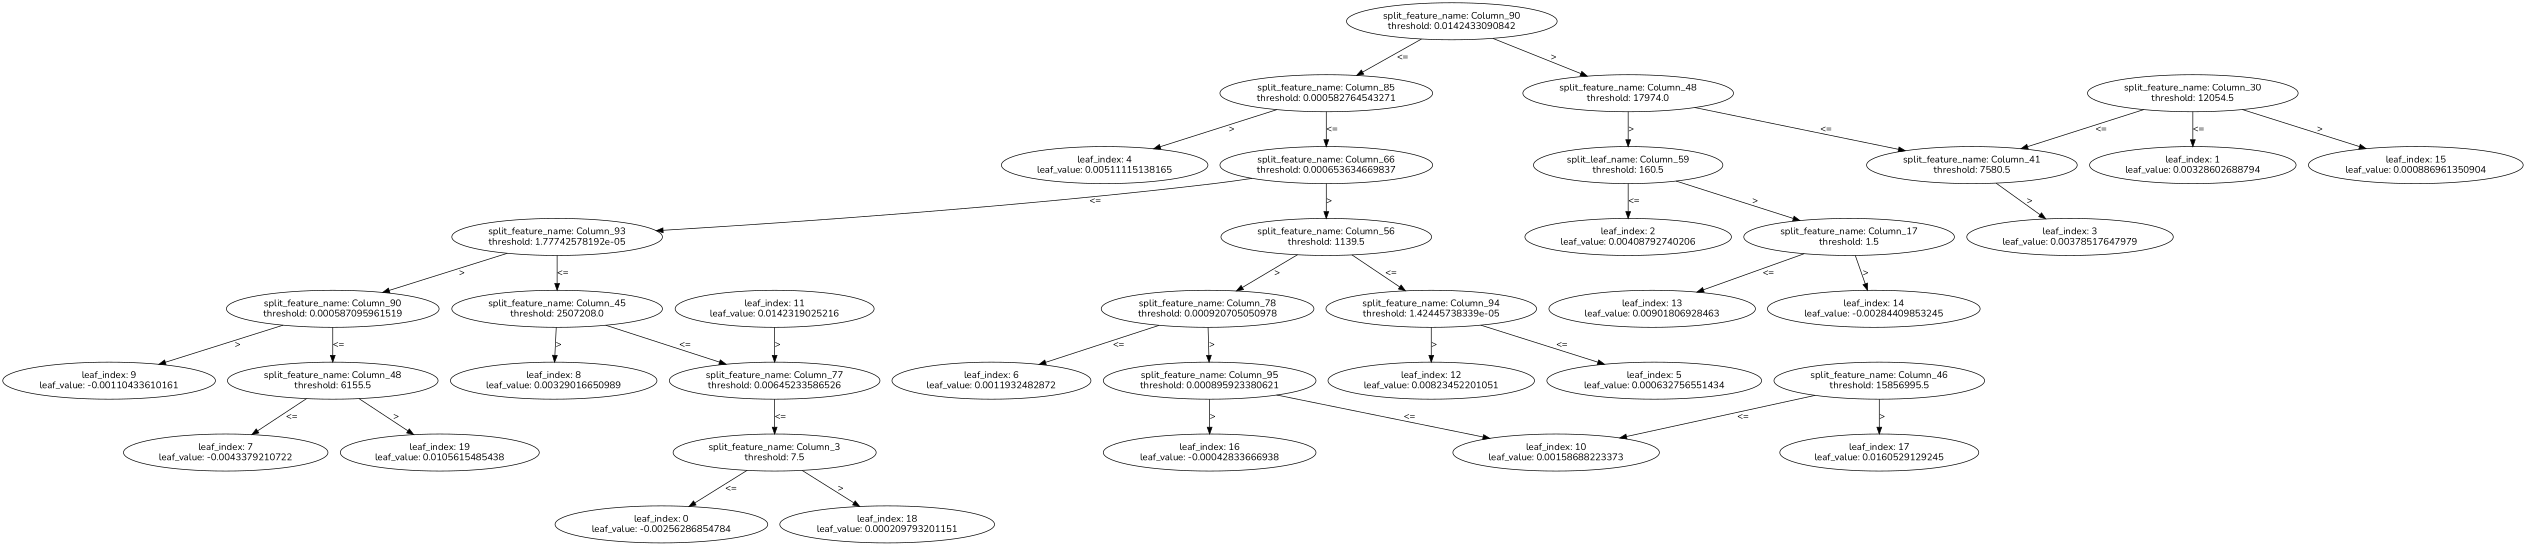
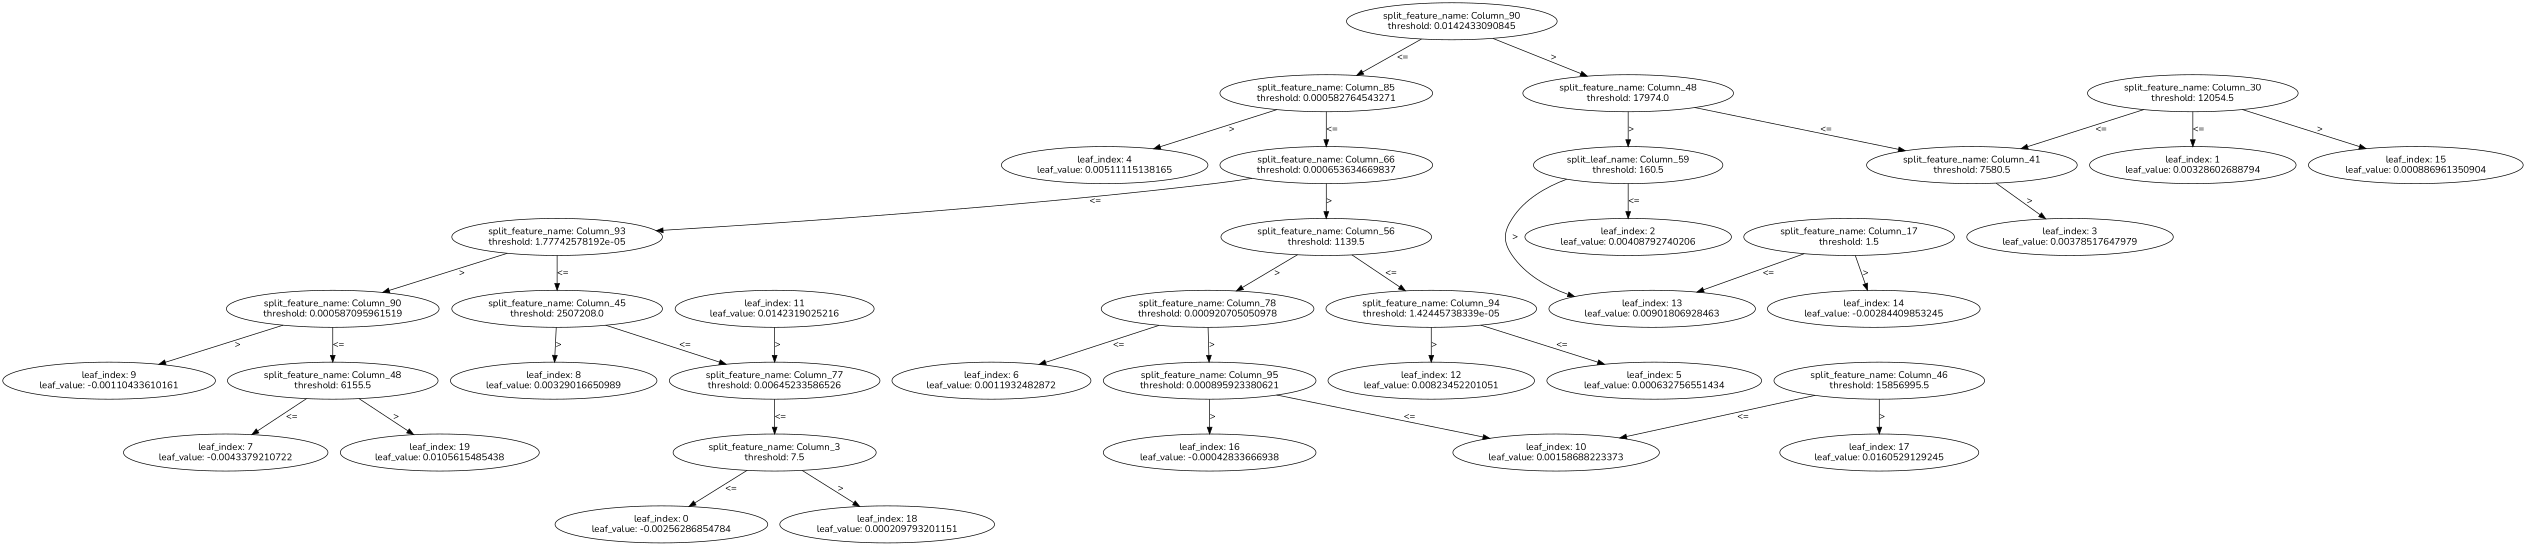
node "split_feature_name: Column_90 threshold: 0.0142433090842": label "split_feature_name: Column_90 threshold: 0.0142433090842" -> "split_feature_name: Column_90 threshold: 0.0142433090845"
edge "split_leaf_name: Column_59 threshold: 160.5" -> "split_feature_name: Column_17 threshold: 1.5": now "split_leaf_name: Column_59 threshold: 160.5" -> "leaf_index: 13 leaf_value: 0.00901806928463"
